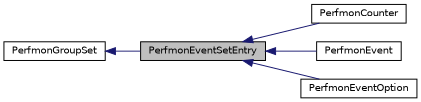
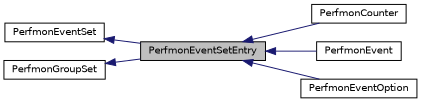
node "PerfmonEventSet": added
